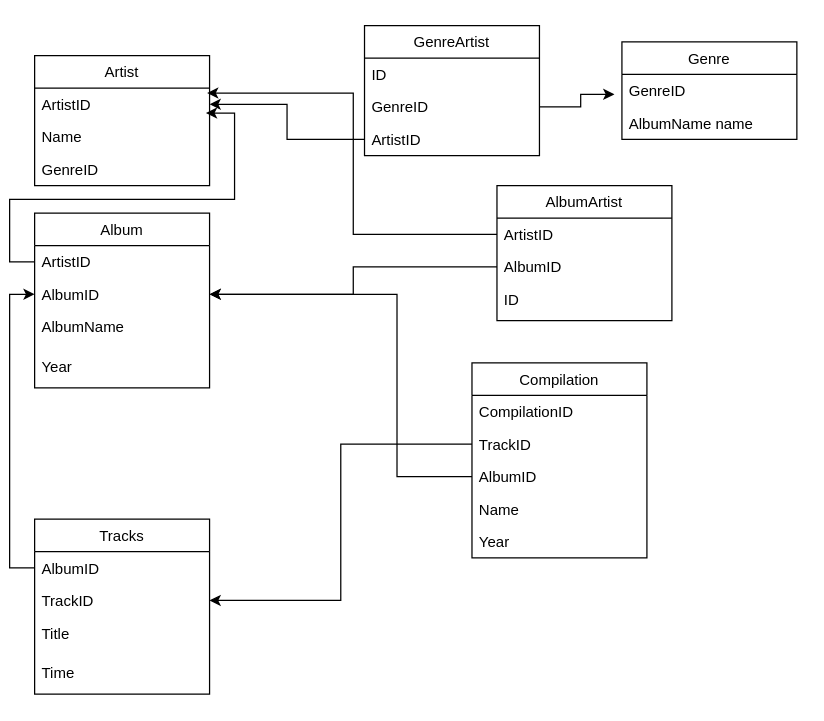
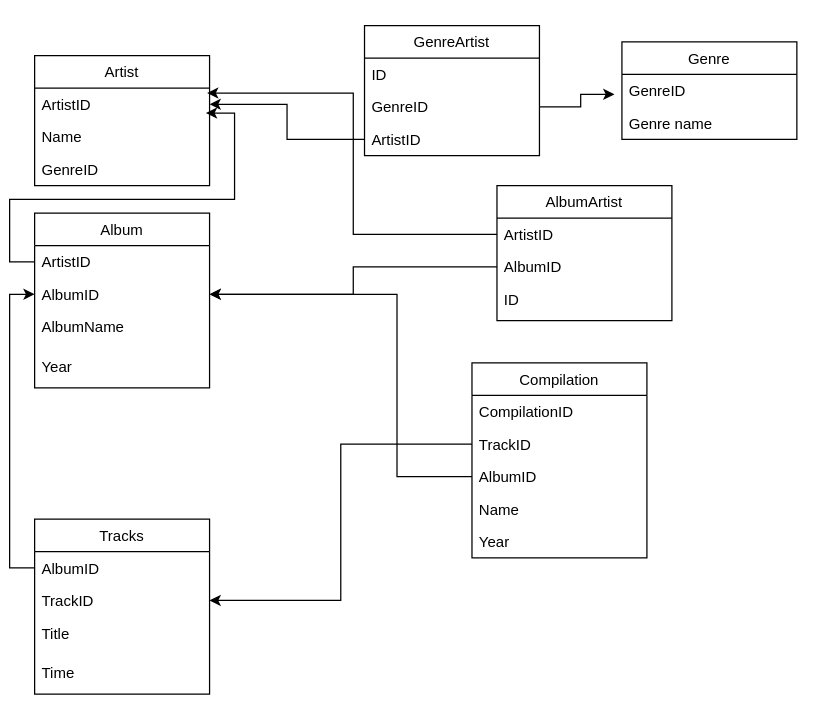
node "AlbumName name": label "AlbumName name" -> "Genre name"
